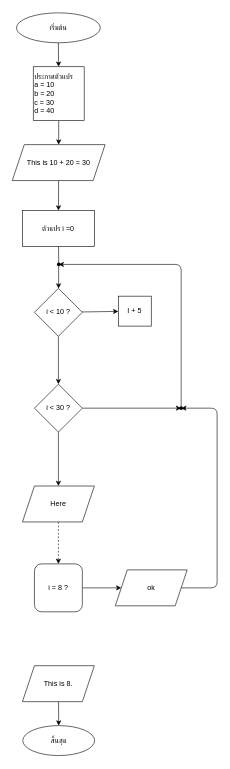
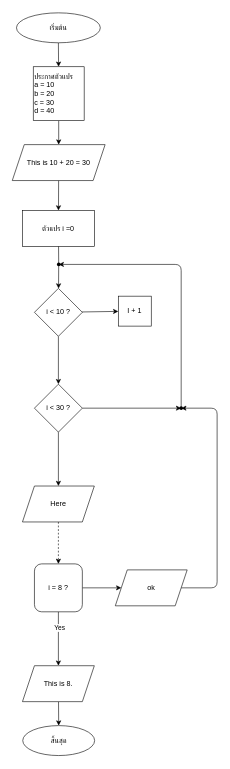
node "I + 5": label "I + 5" -> "I + 1"
edge "i = 8 ?" -> "This is 8.": added, label "Yes"
